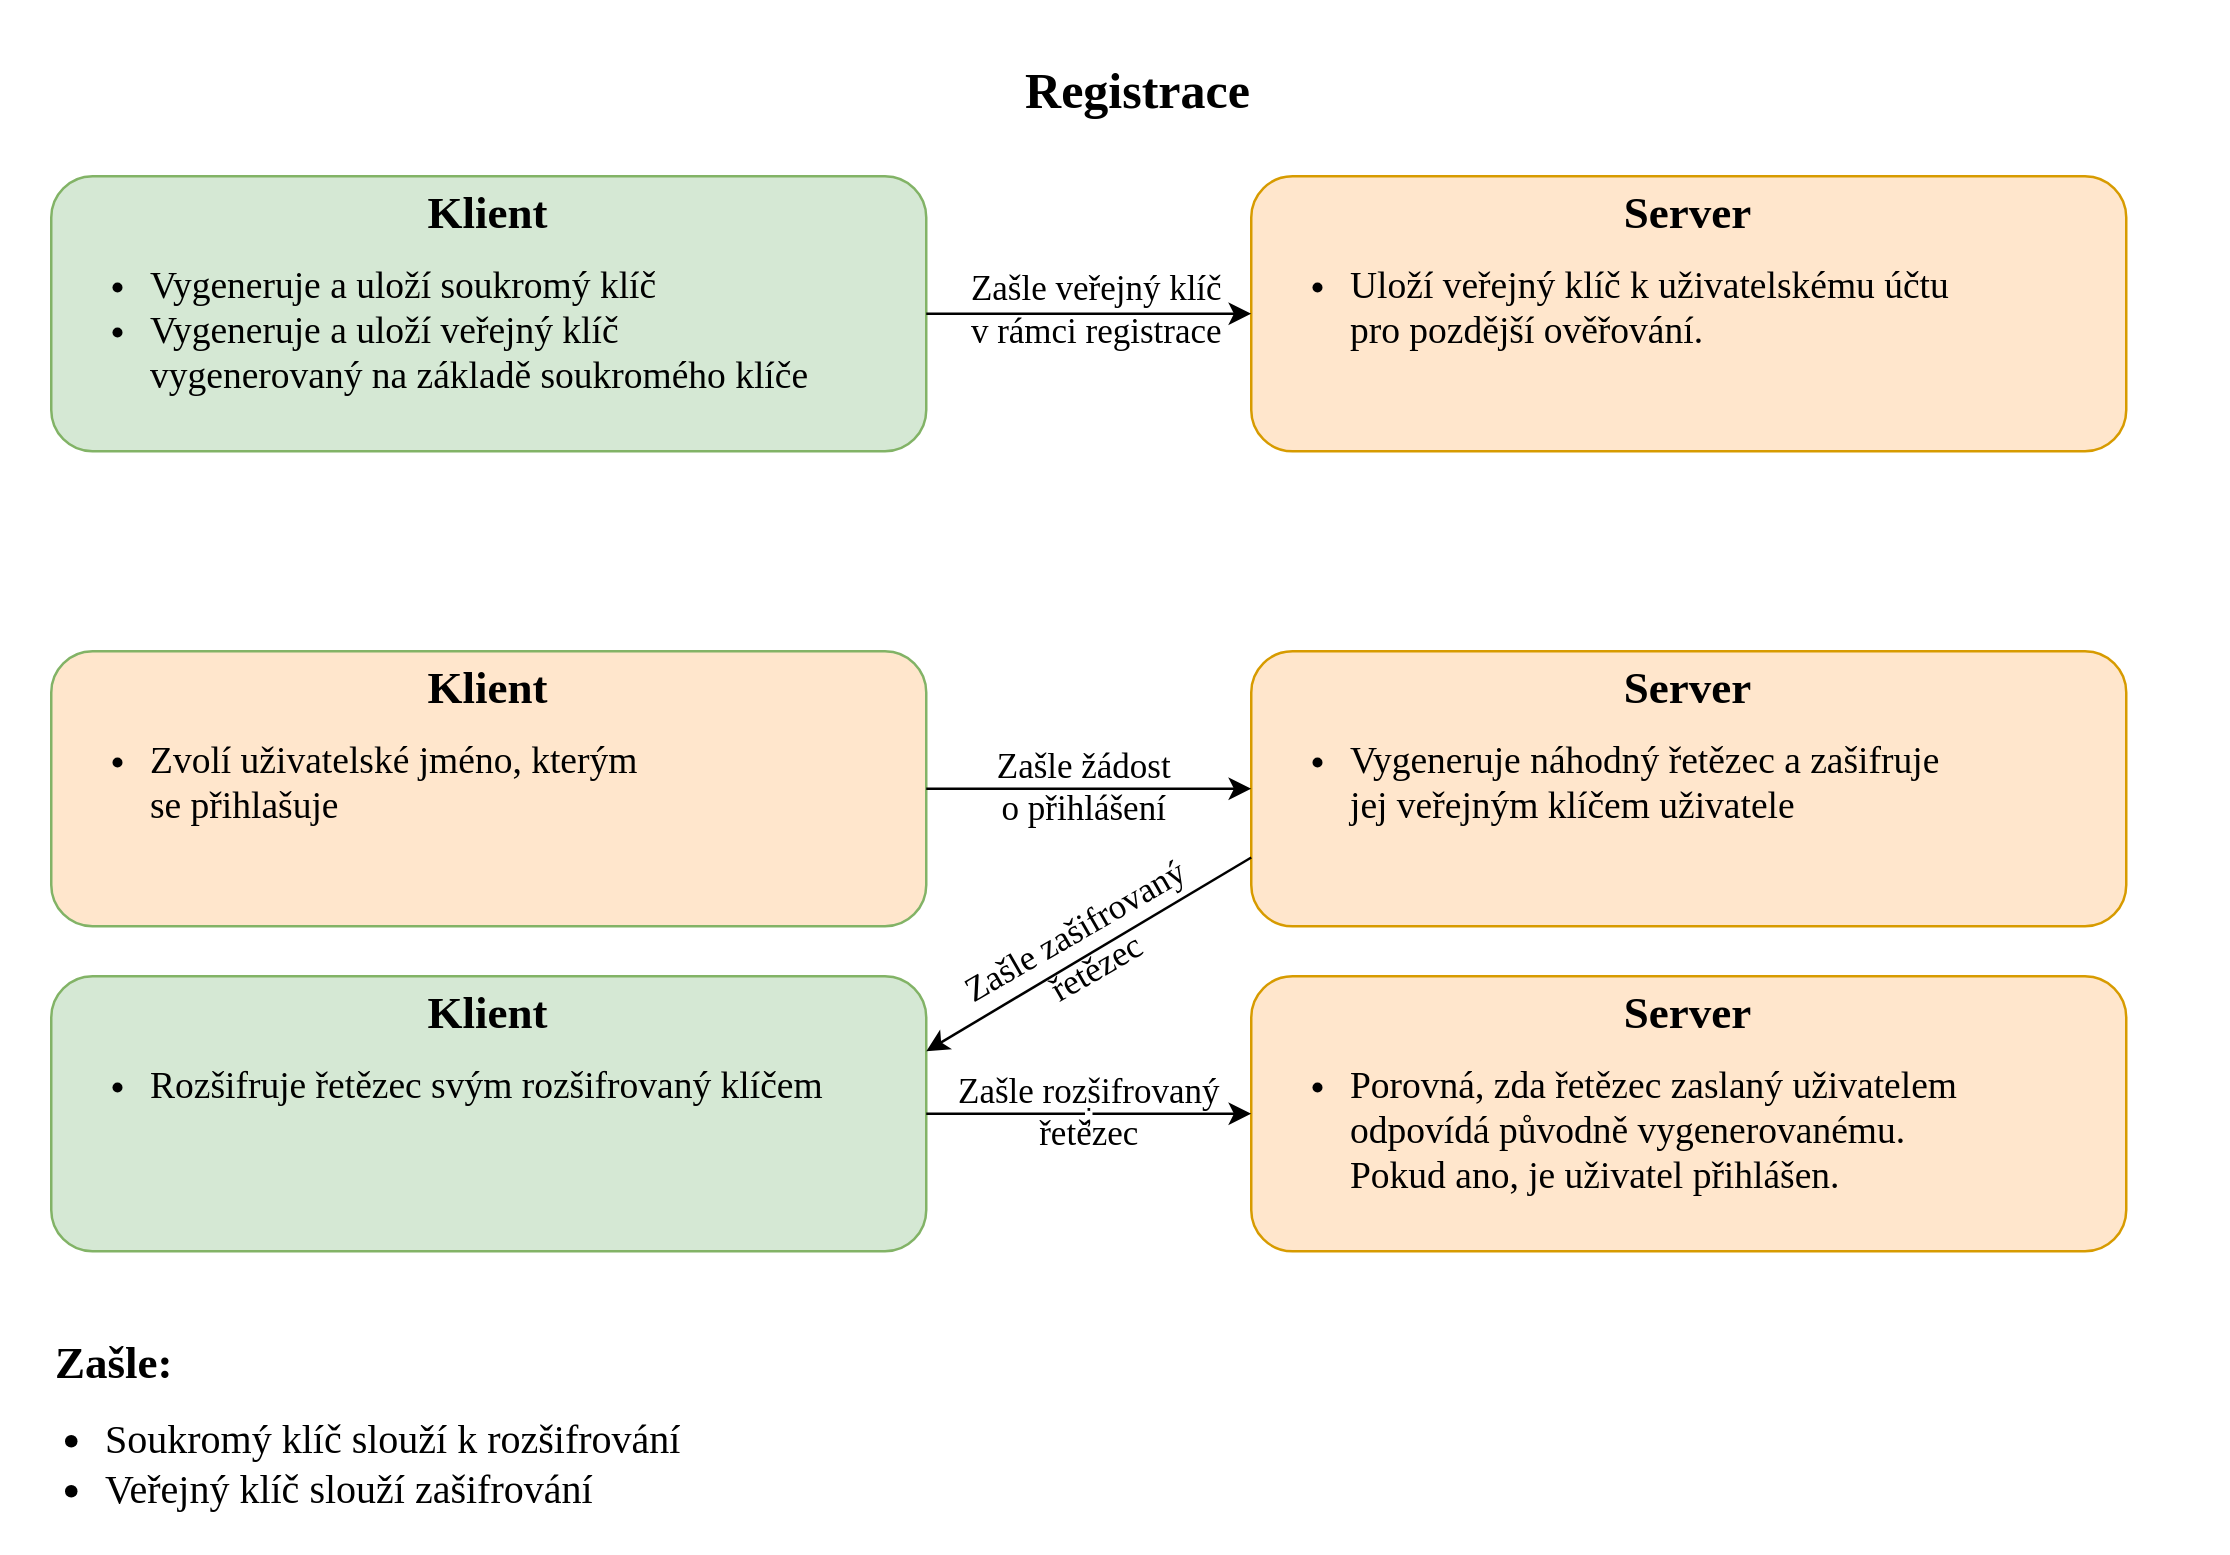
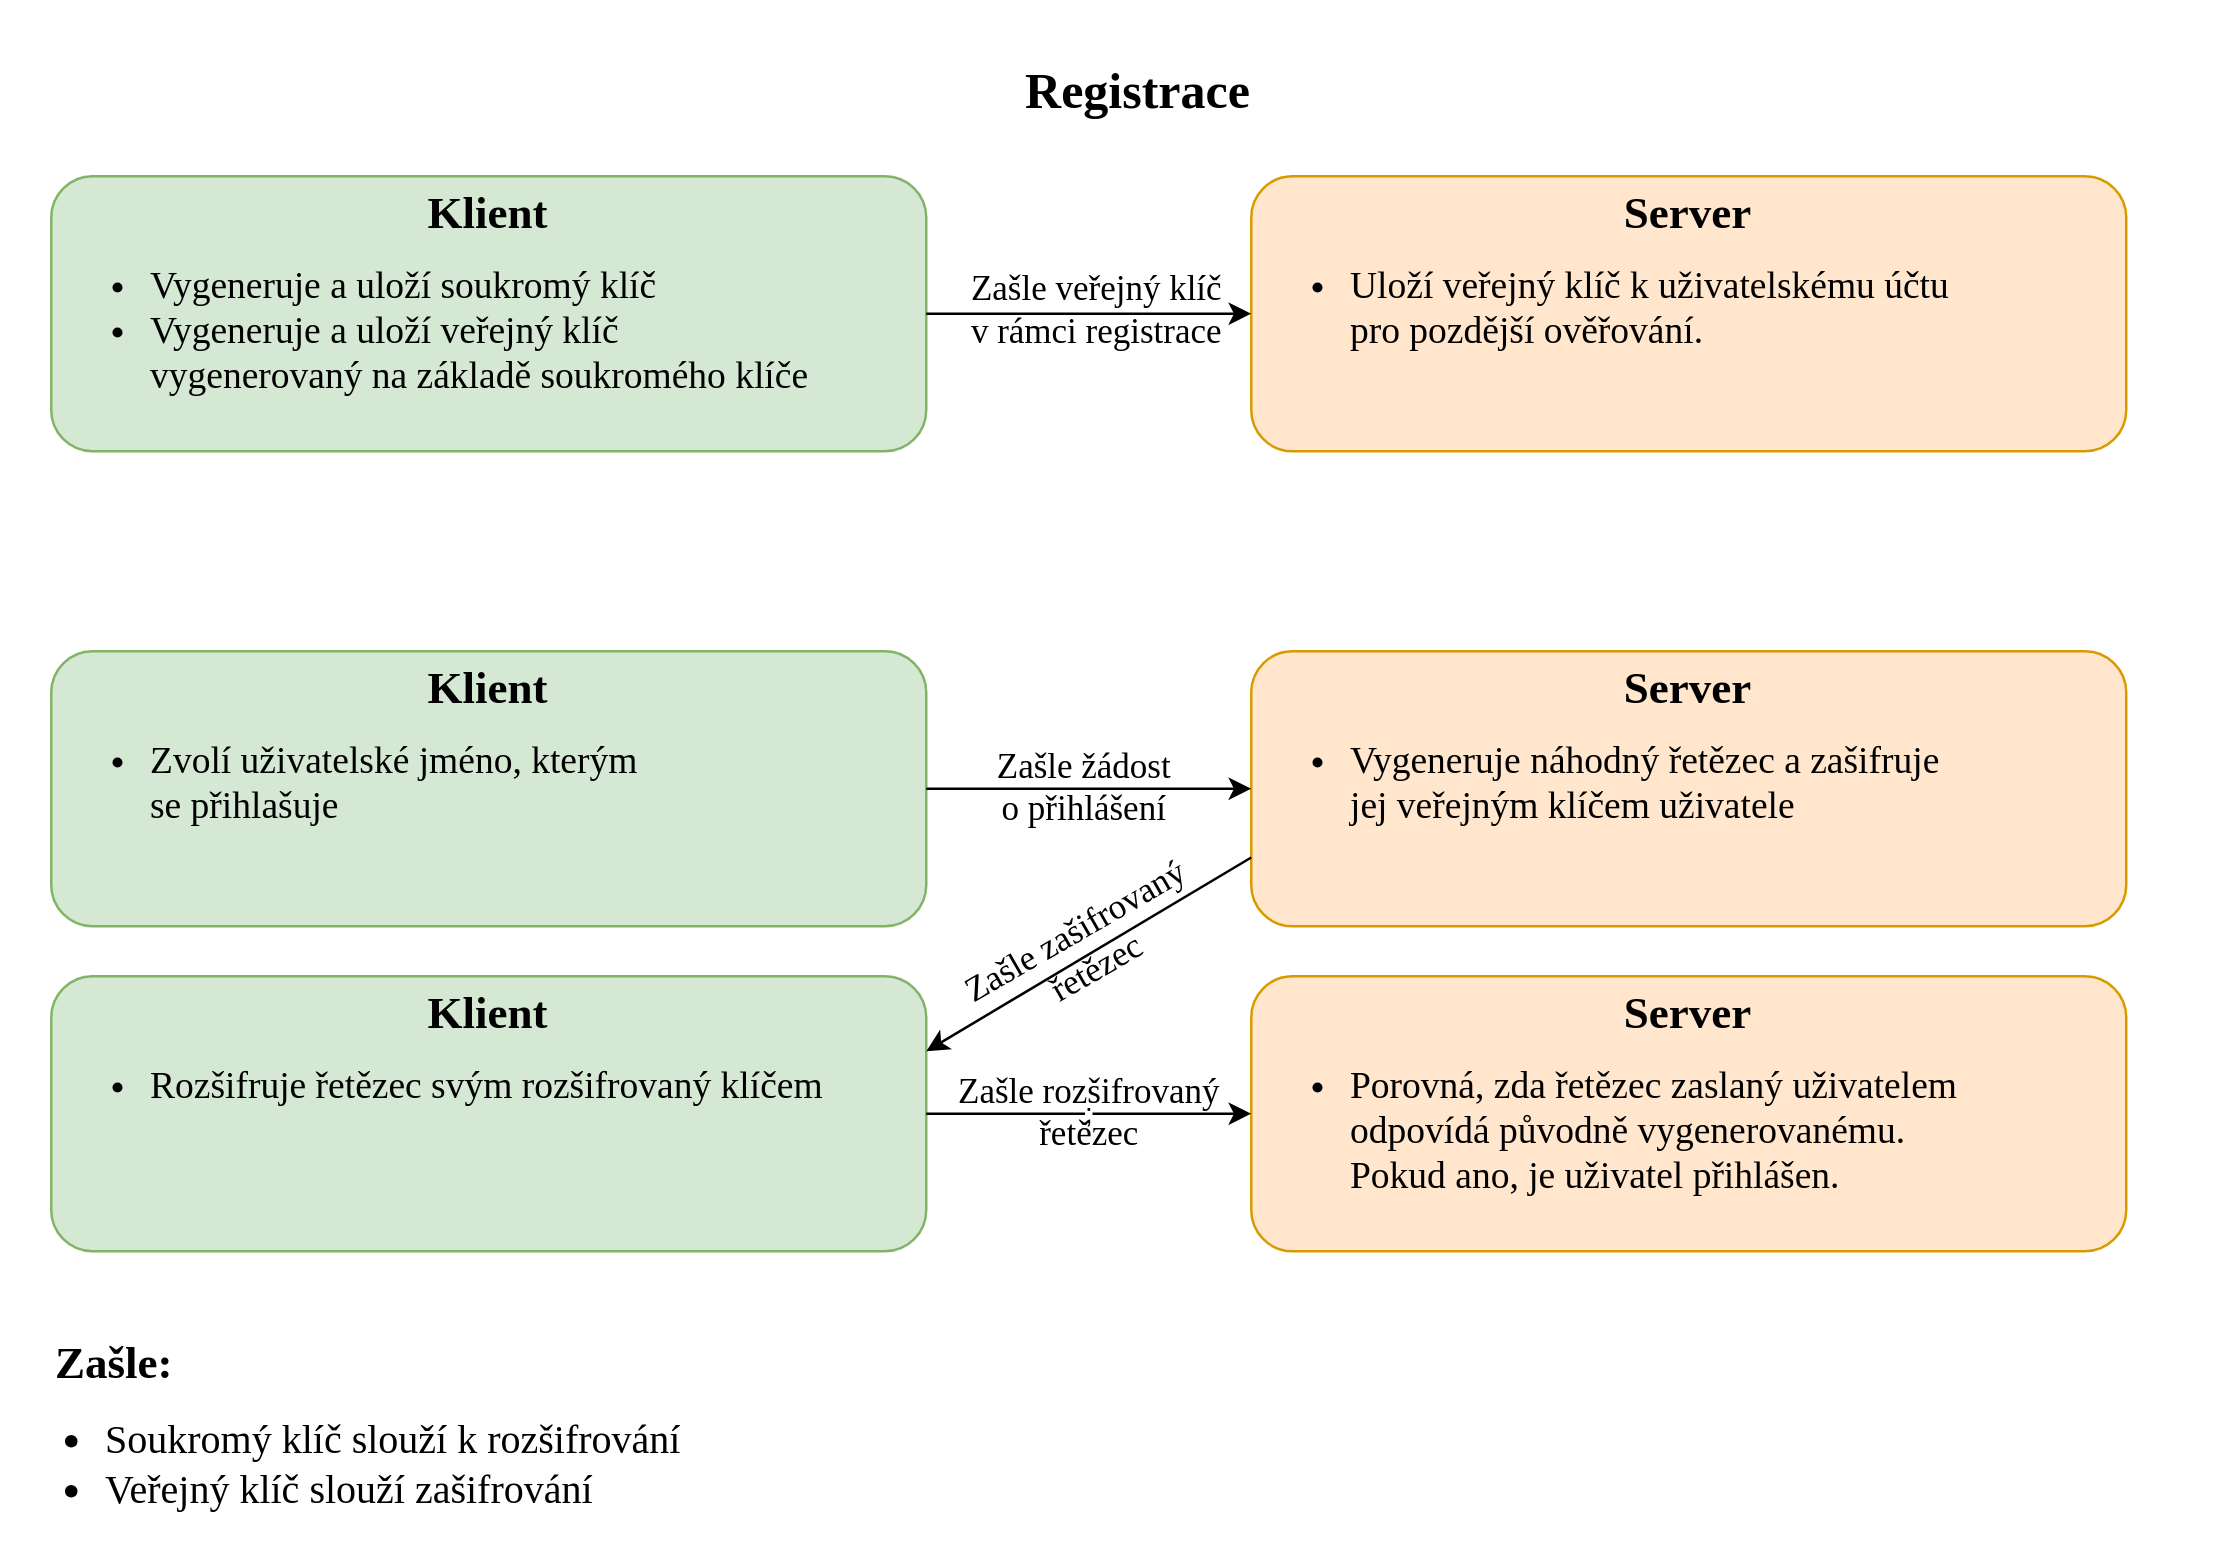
node "Zvolí uživatelské jméno, kterým se přihlašuje": fillcolor #ffe6cc -> #d5e8d4
